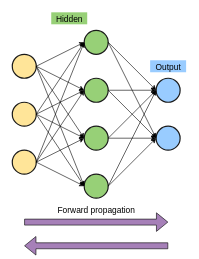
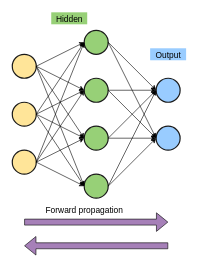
node "Output": moved (168, 66) -> (168, 54)
node "Forward propagation": moved (96, 210) -> (84, 210)
